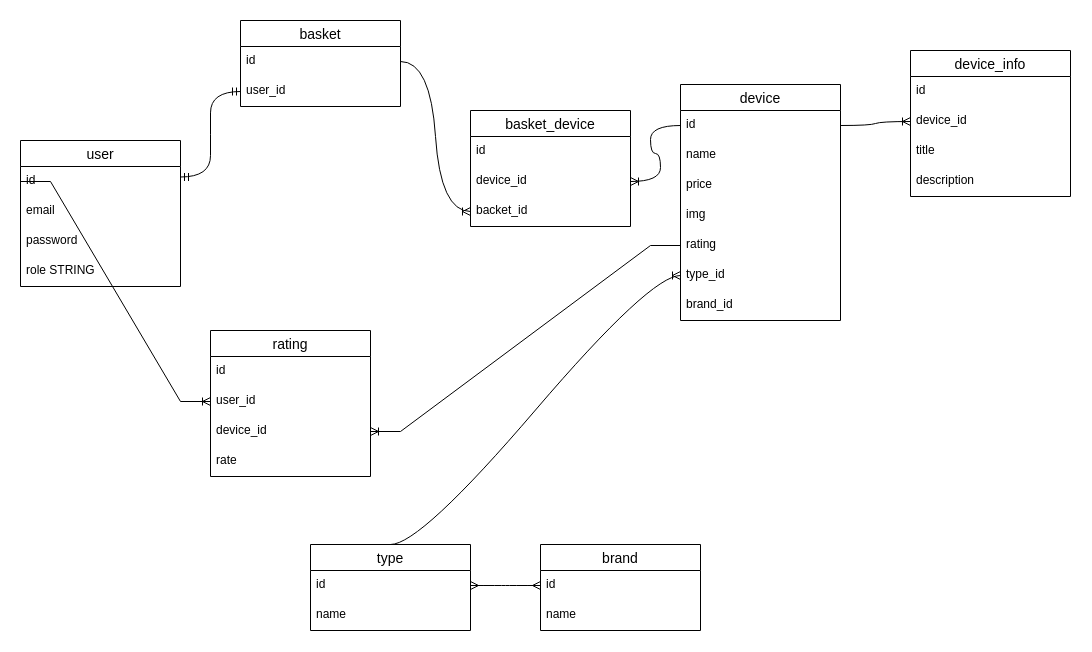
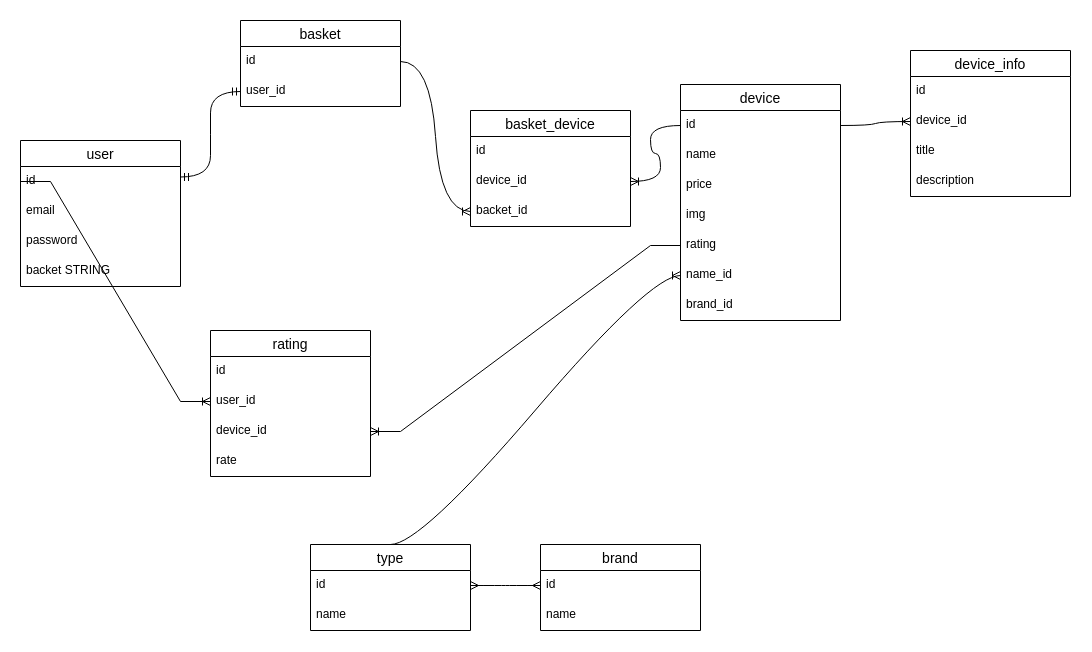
node "role STRING": label "role STRING" -> "backet STRING"
node "type_id": label "type_id" -> "name_id"
